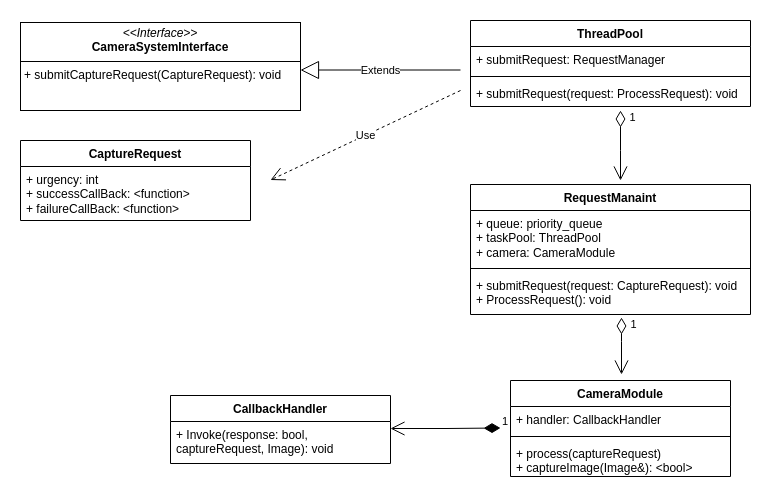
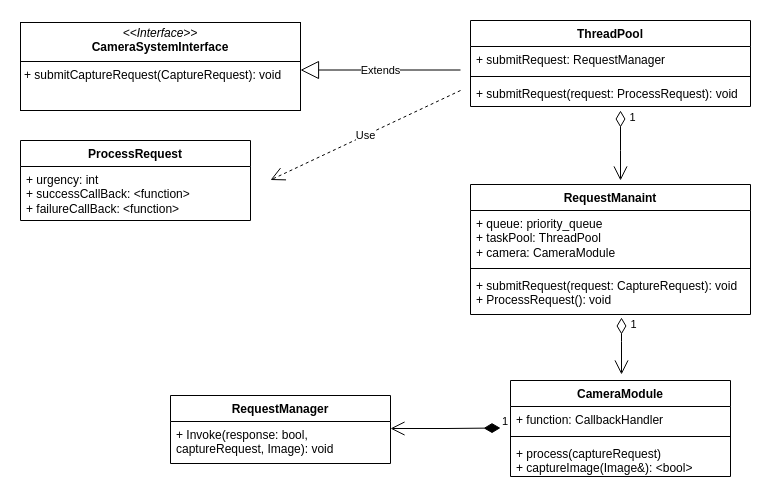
node "CaptureRequest": label "CaptureRequest" -> "ProcessRequest"
node "CallbackHandler": label "CallbackHandler" -> "RequestManager"
node "+ handler: CallbackHandler": label "+ handler: CallbackHandler" -> "+ function: CallbackHandler"
